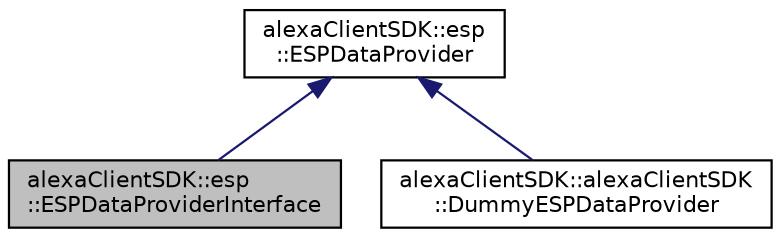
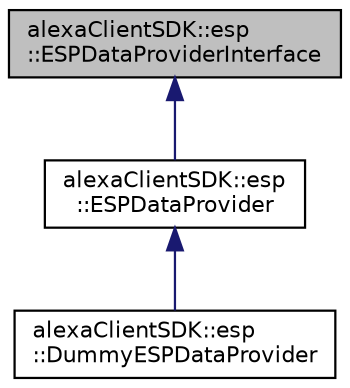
edge "alexaClientSDK::esp ::ESPDataProviderInterface" -> "alexaClientSDK::esp ::ESPDataProvider": reversed
node "alexaClientSDK::alexaClientSDK ::DummyESPDataProvider": label "alexaClientSDK::alexaClientSDK ::DummyESPDataProvider" -> "alexaClientSDK::esp ::DummyESPDataProvider"
